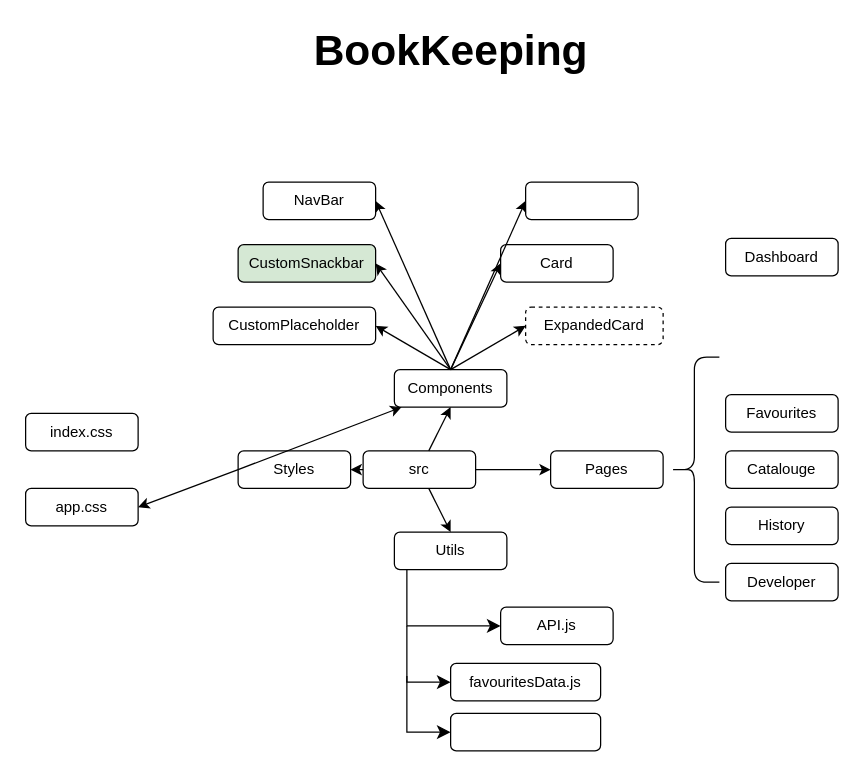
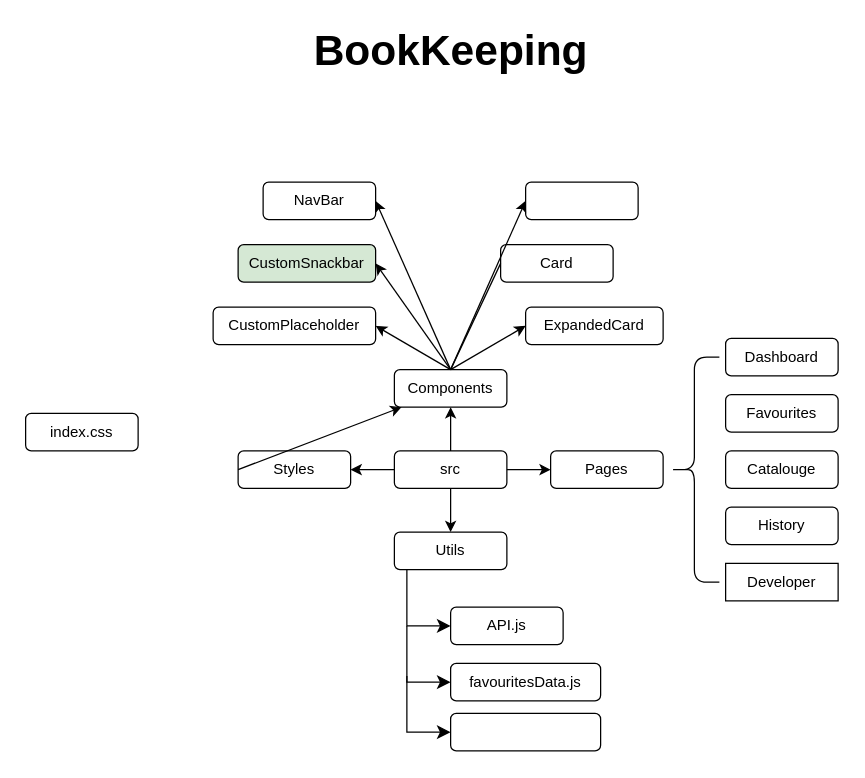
node "Dashboard": moved (782, 257) -> (782, 357)
edge "Components" -> "Card": arrowhead classic -> none
node "ExpandedCard": style dashed -> solid
node "src": moved (419, 469) -> (451, 469)
edge "Styles" -> "app.css": removed
node "app.css": removed
node "Developer": shape rounded rectangle -> rectangle
node "API.js": moved (557, 626) -> (507, 626)
